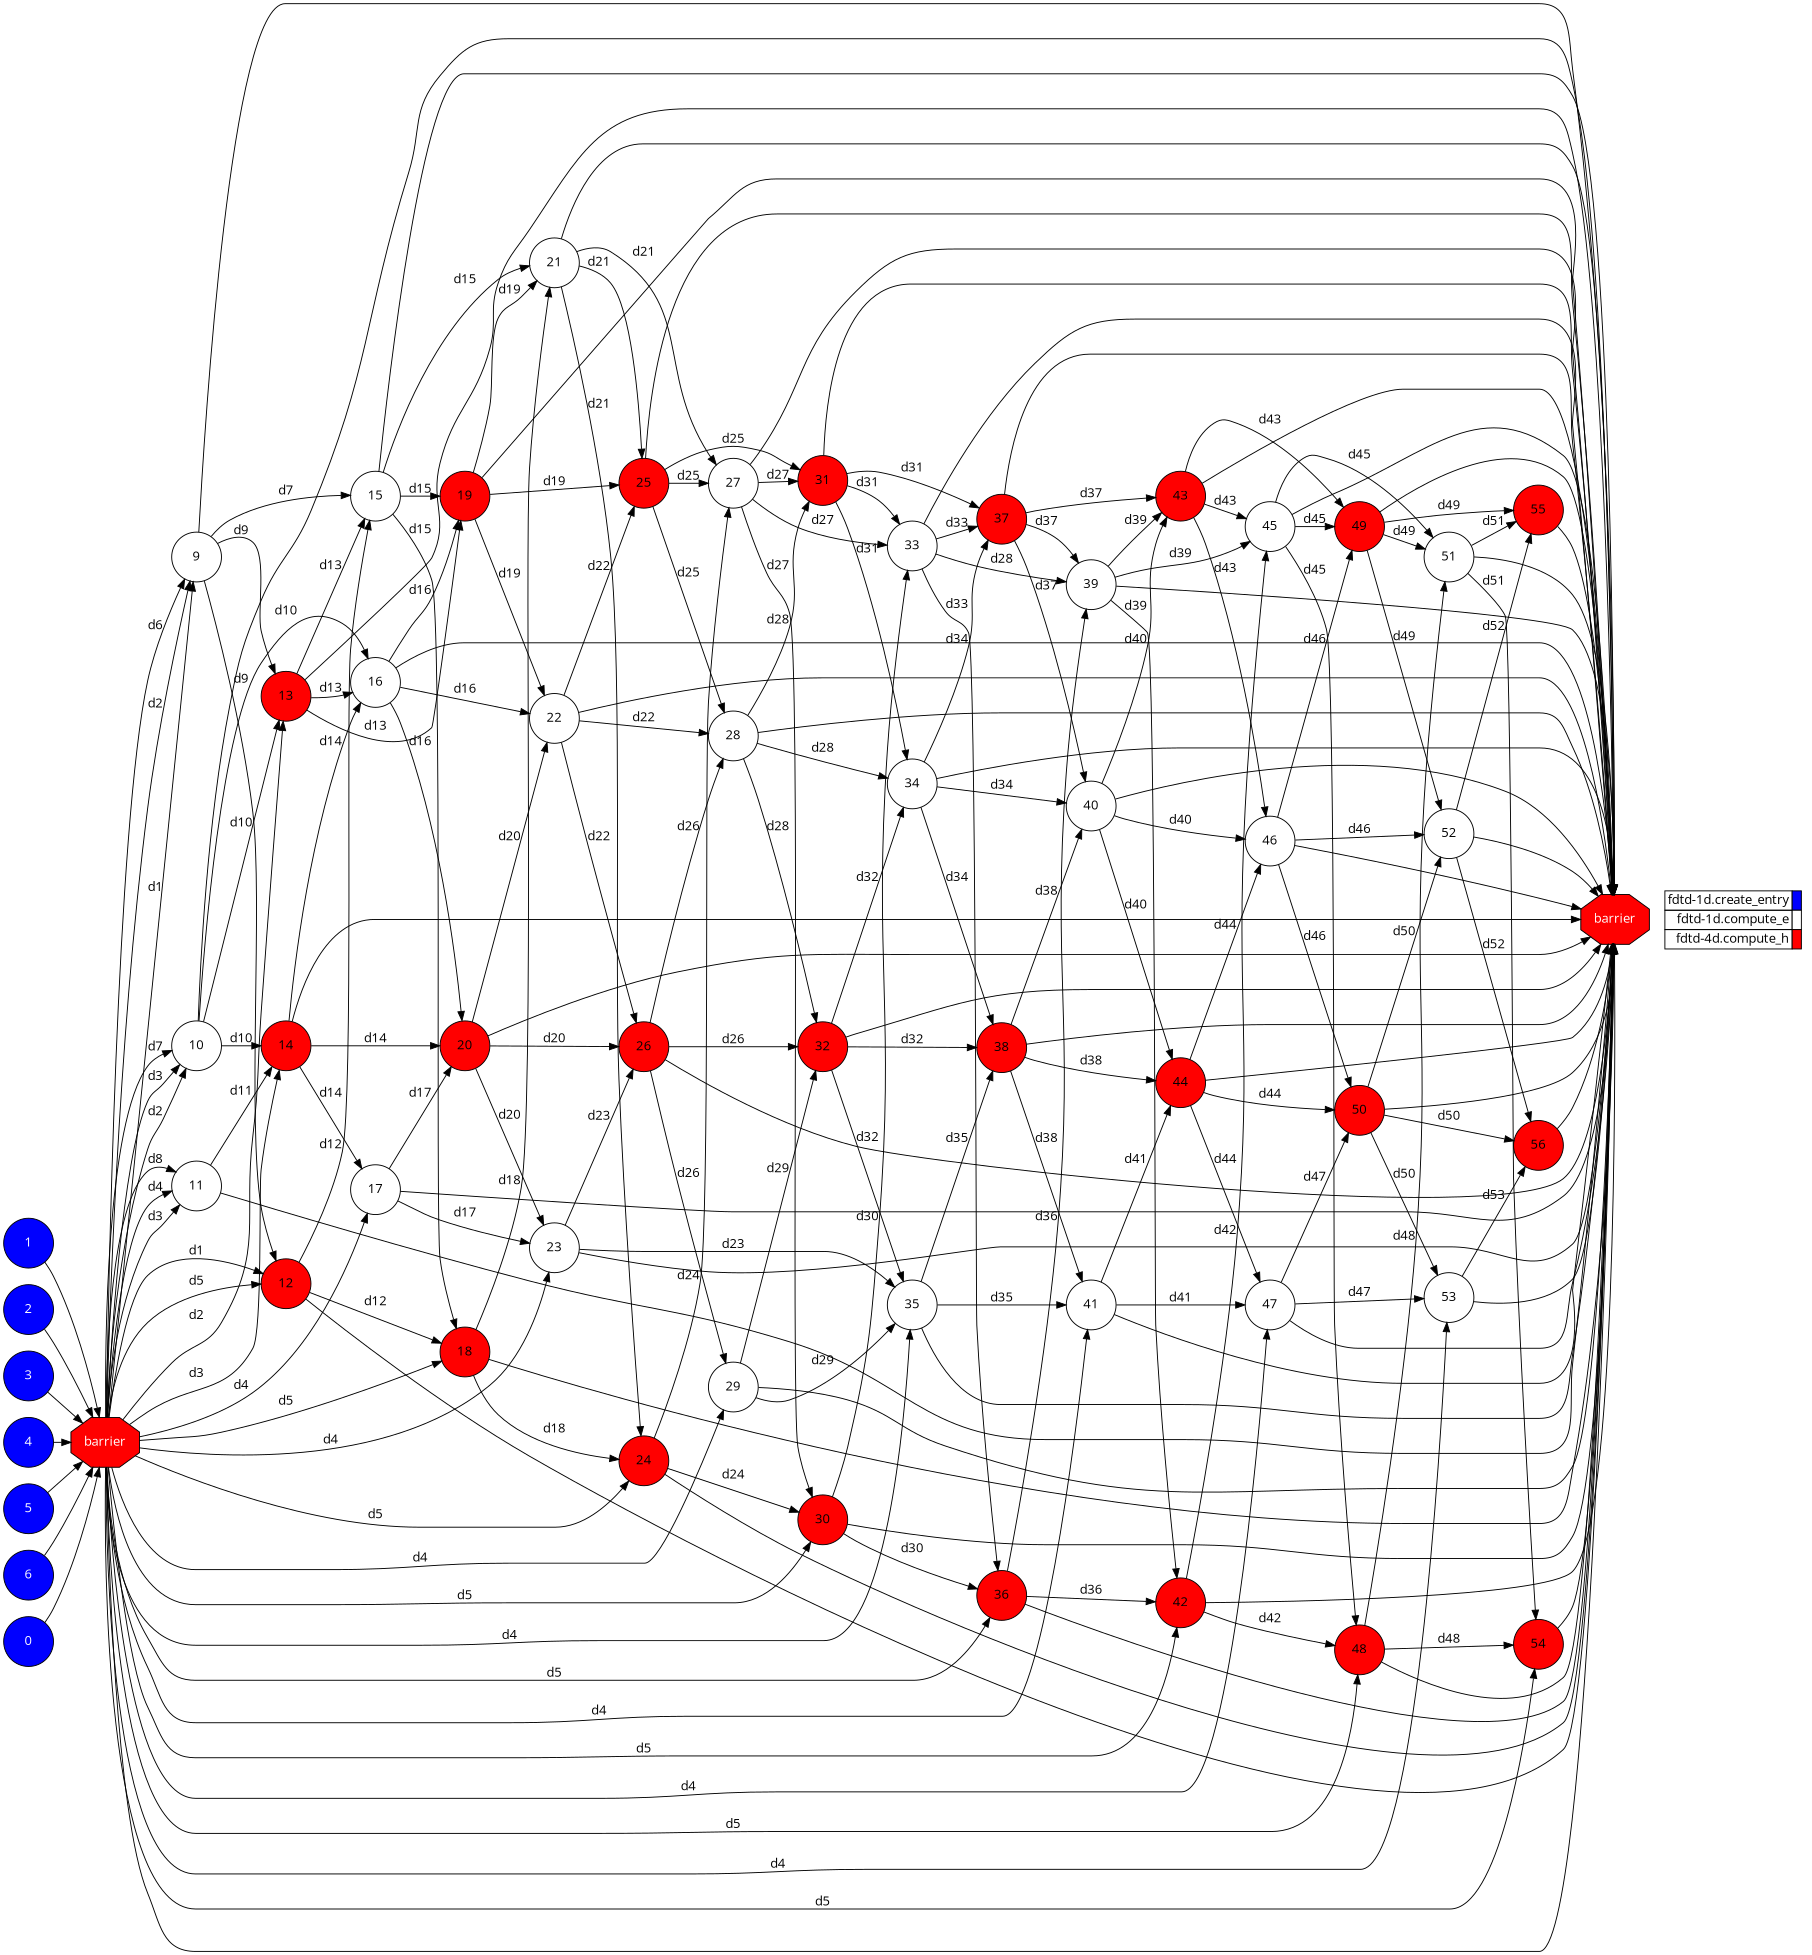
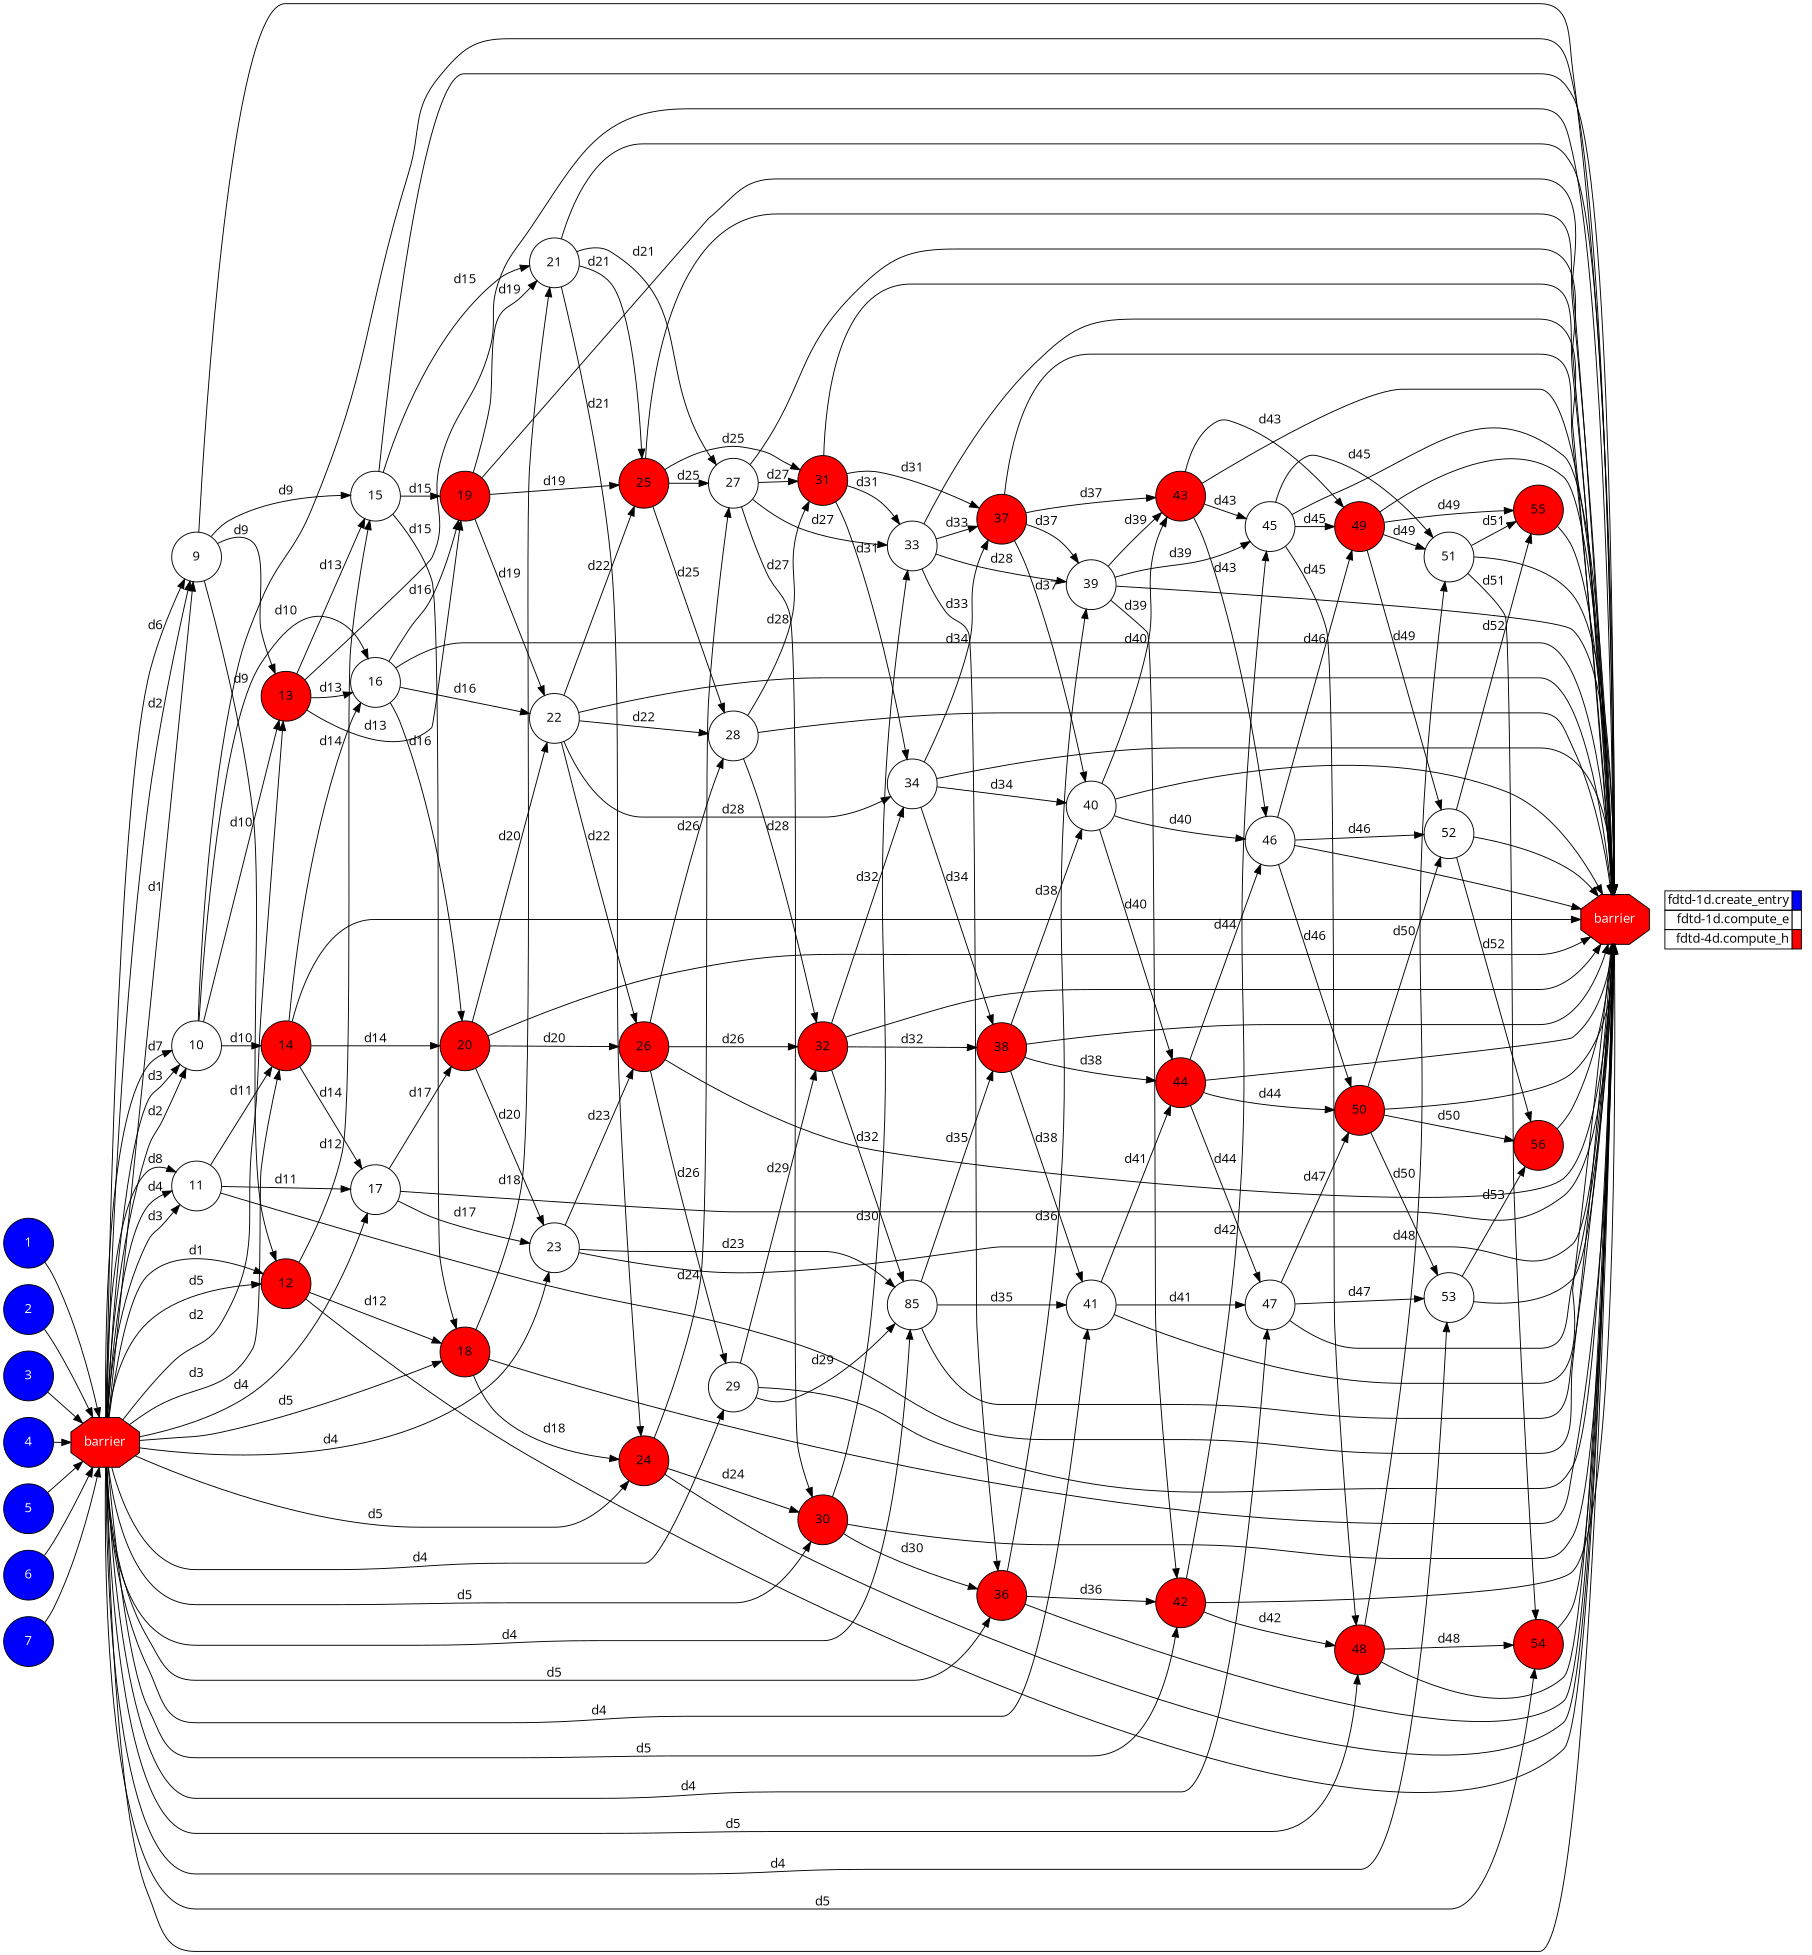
edge "9" -> "15": label "d7" -> "d9"
edge "28" -> "34": now "22" -> "34"
edge "11" -> "17": added, label "d11"
node "35": label "35" -> "85"
node "0": label "0" -> "7"
